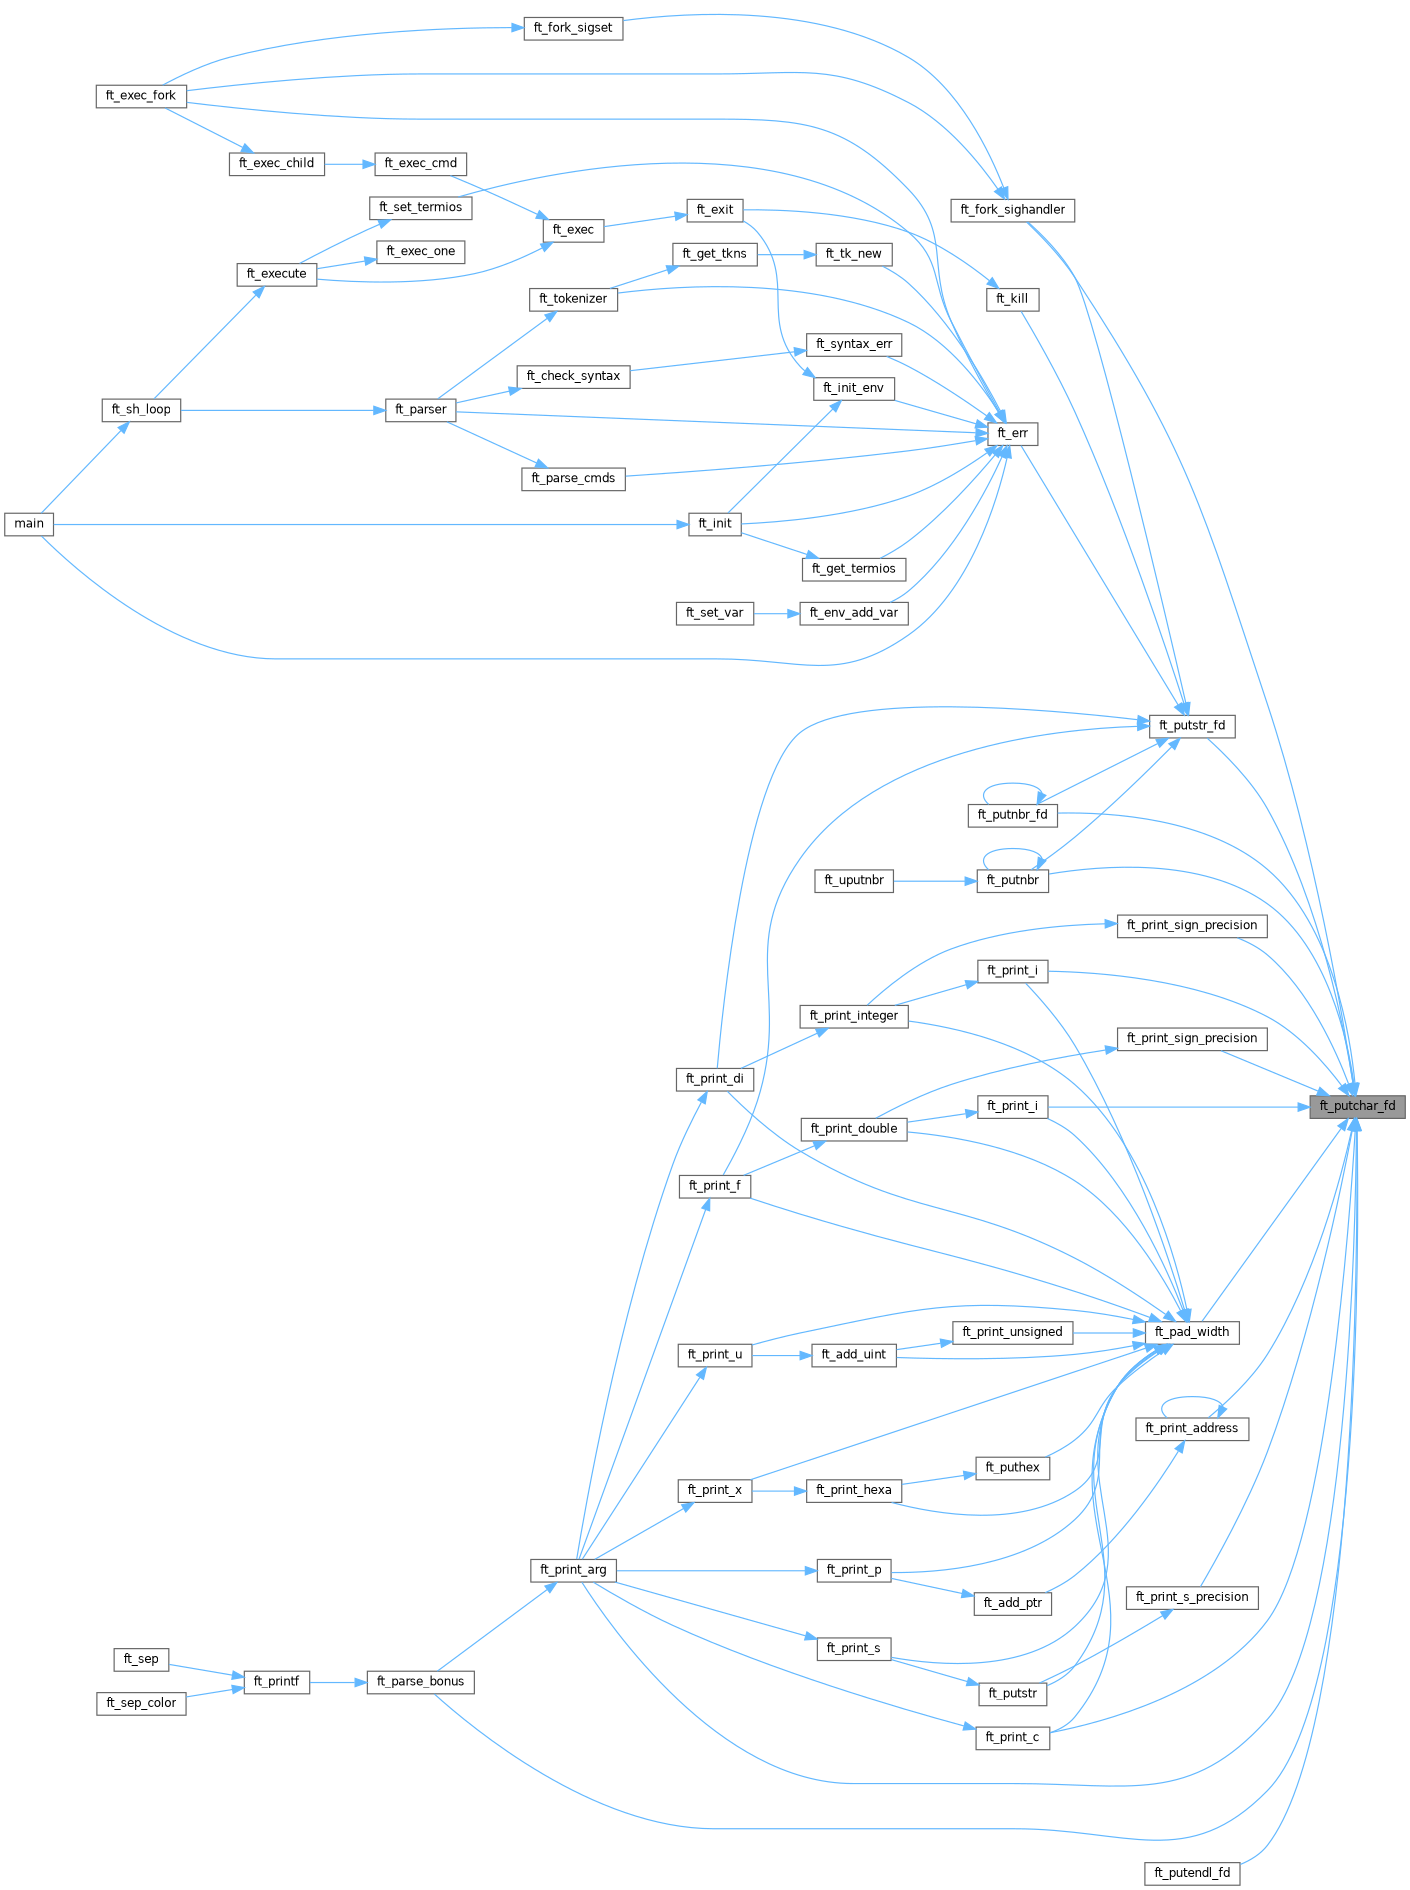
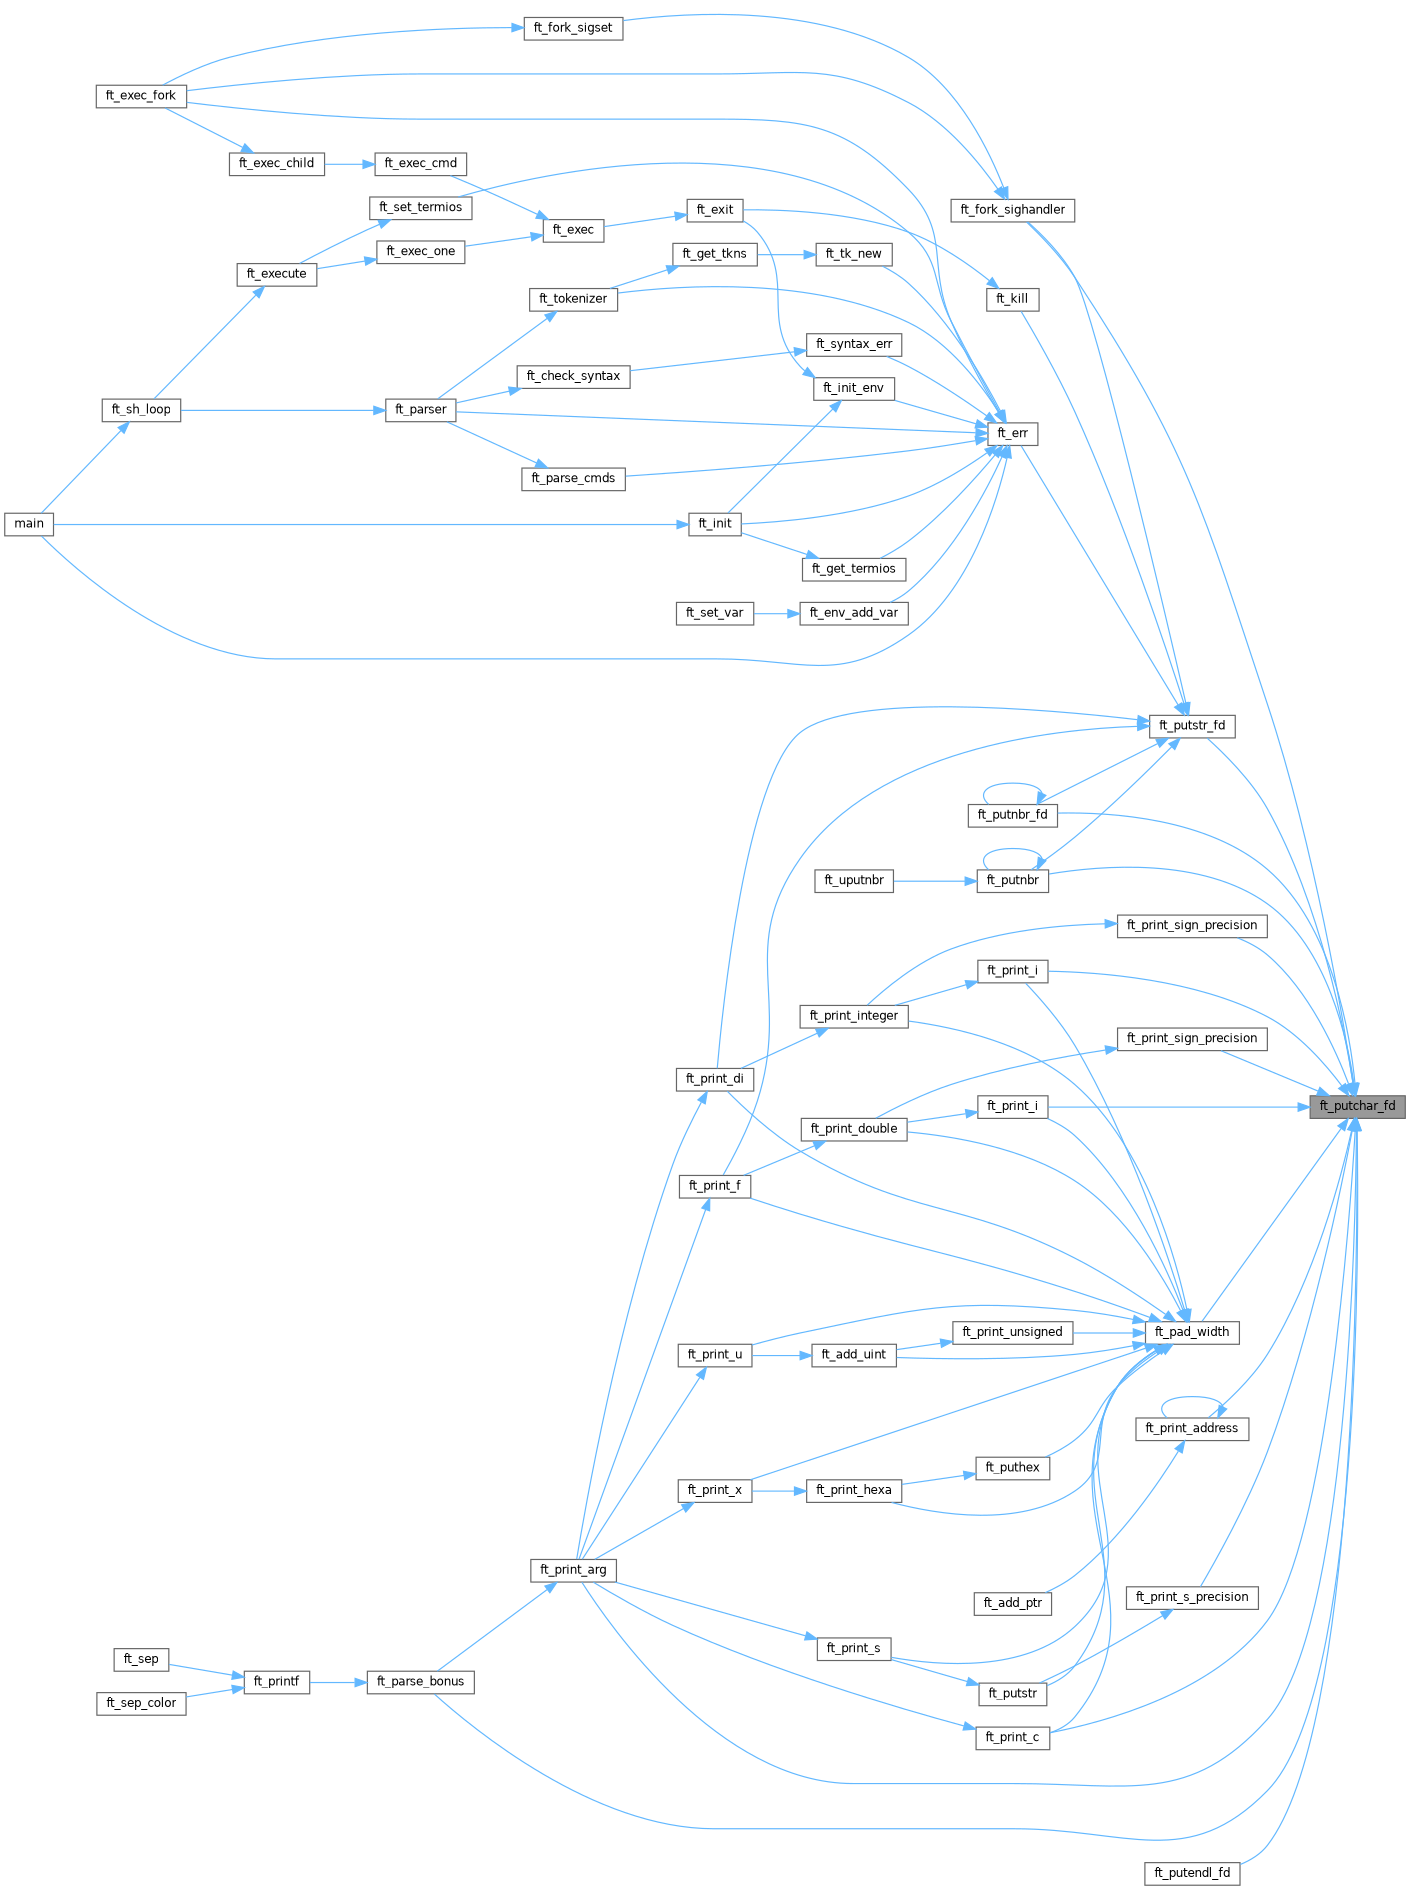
edge "ft_execute" -> "ft_exec": now "ft_exec_one" -> "ft_exec"
node "ft_print_p": removed
